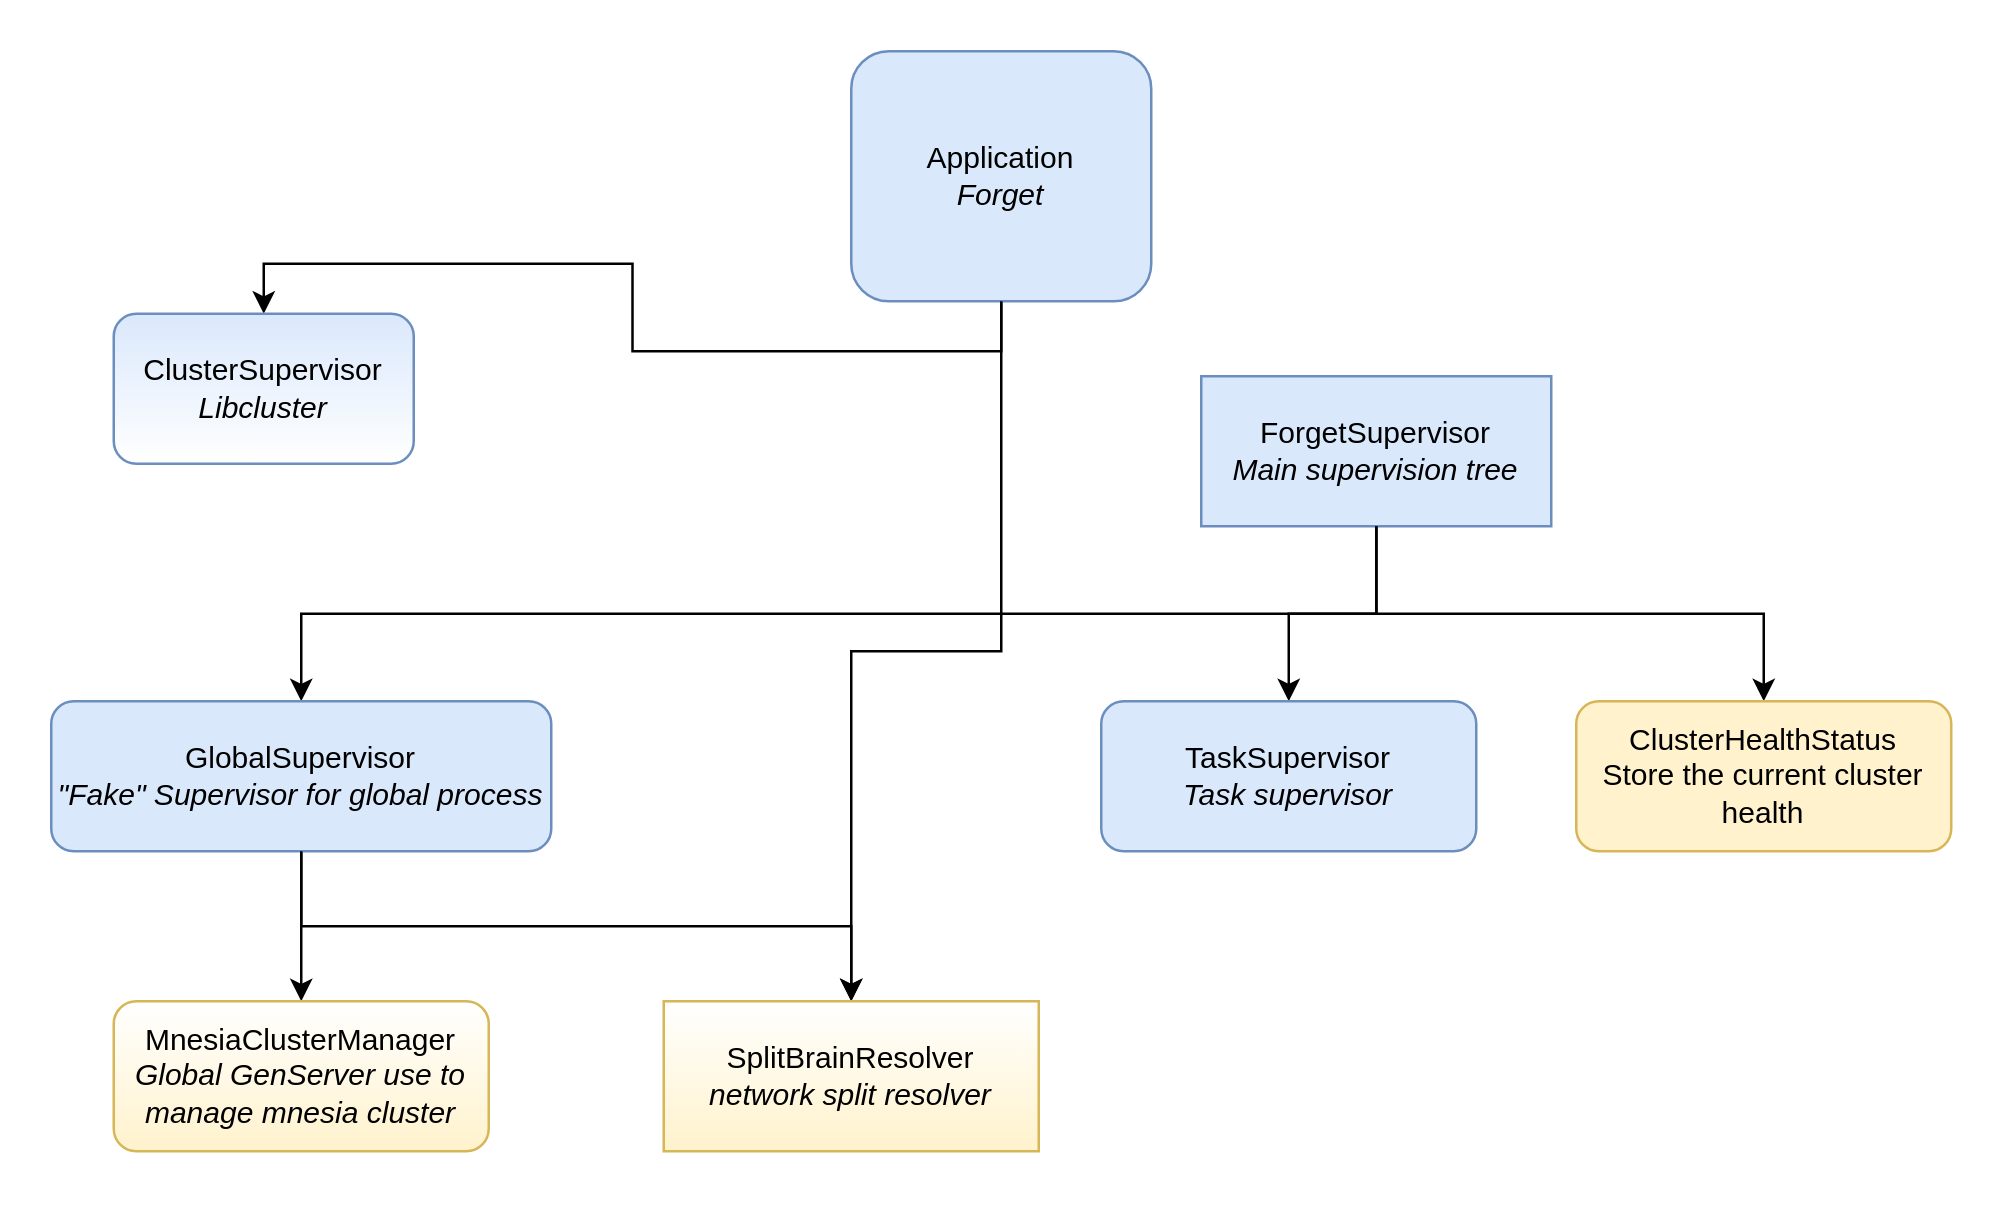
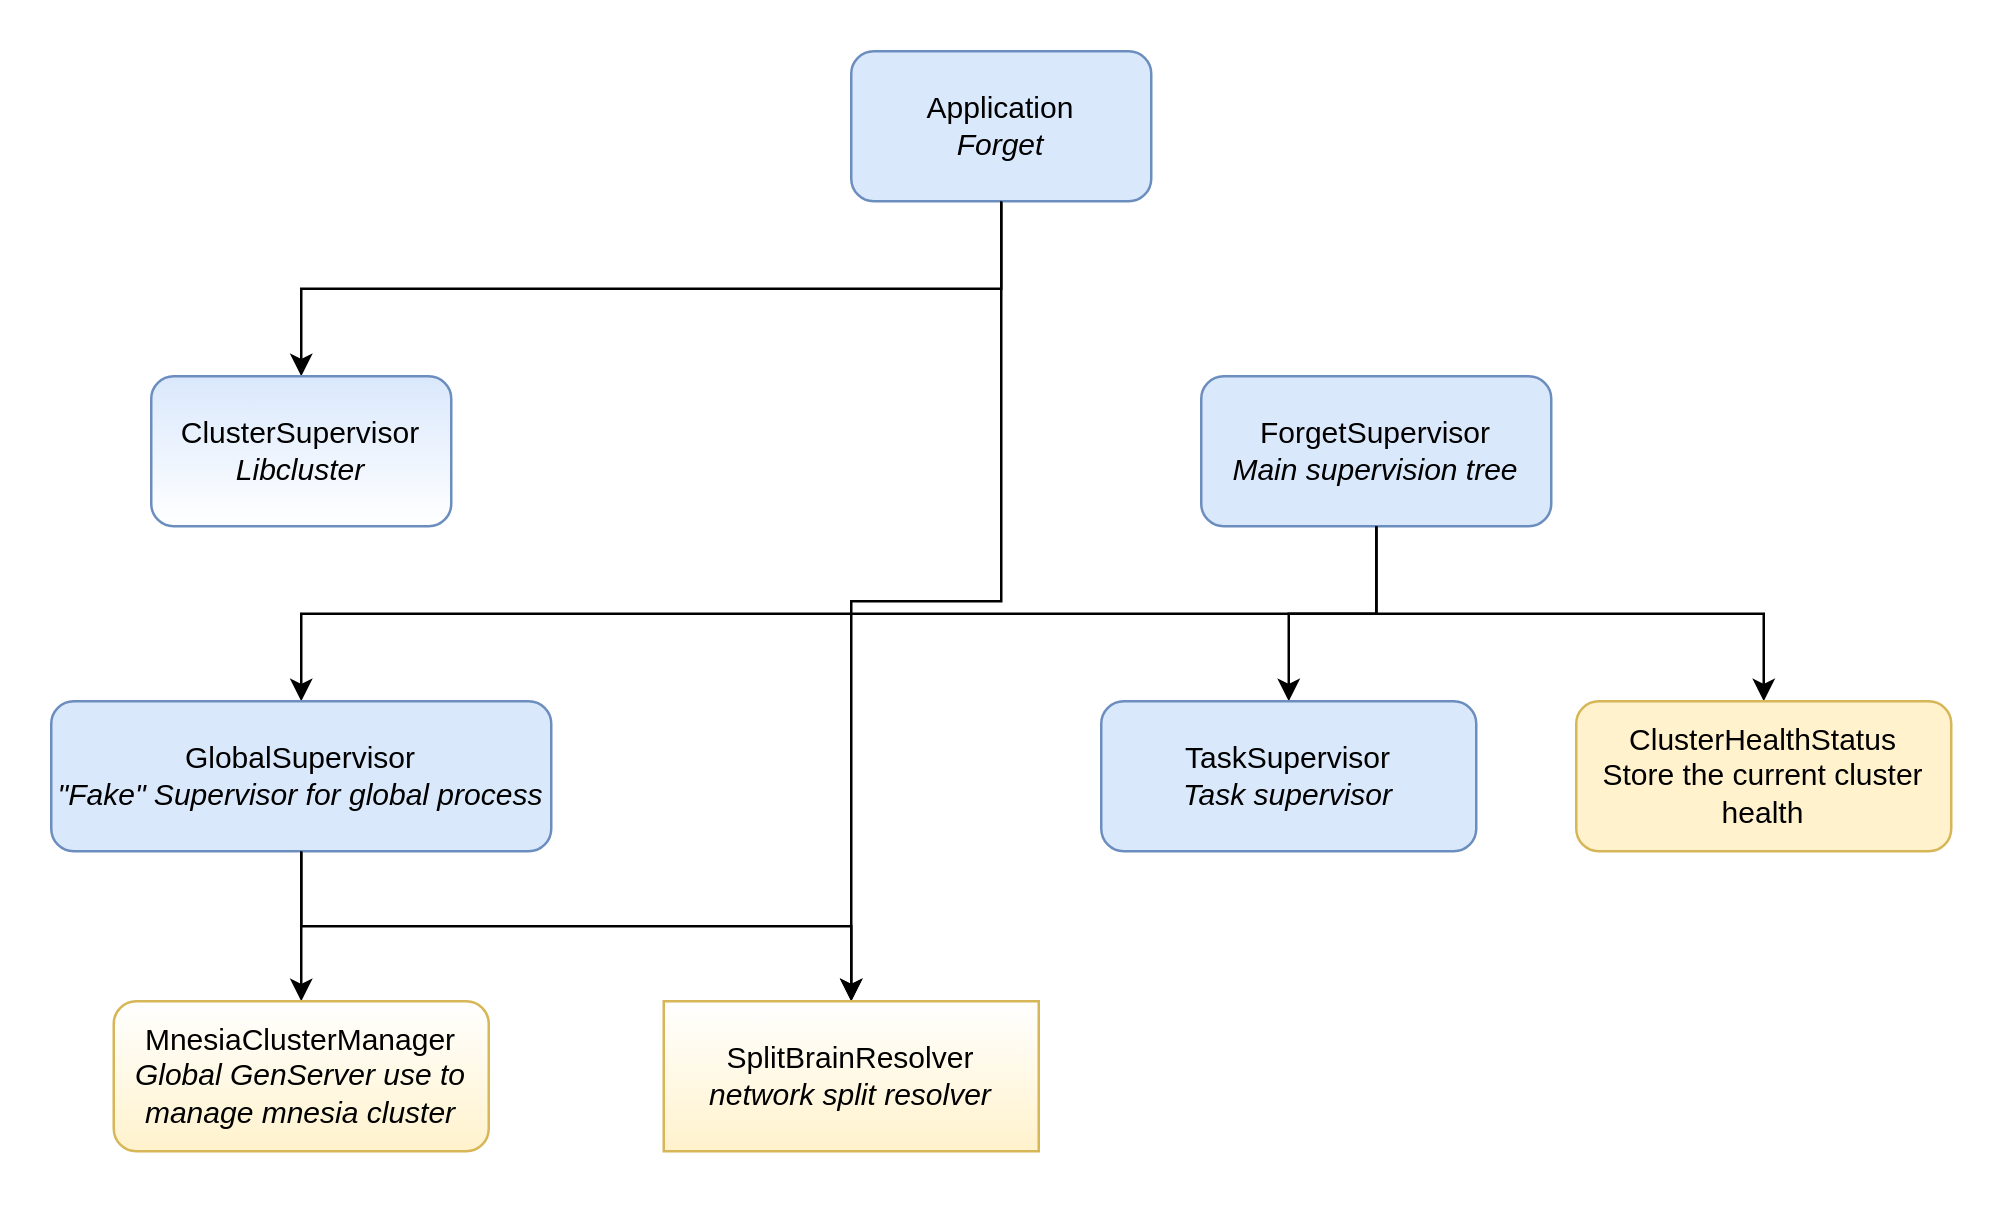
node "Application Forget": size 300x250 -> 300x150
node "ClusterSupervisor Libcluster": moved (264, 389) -> (301, 451)
node "ForgetSupervisor Main supervision tree": shape rectangle -> rounded rectangle
